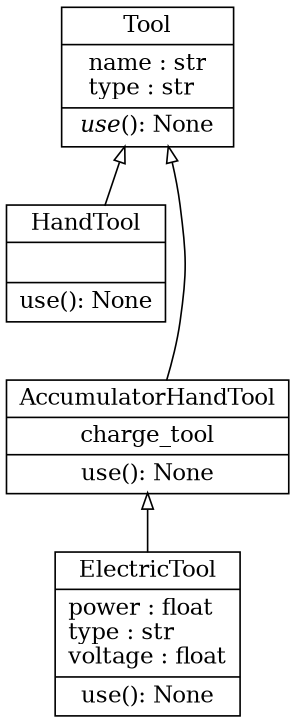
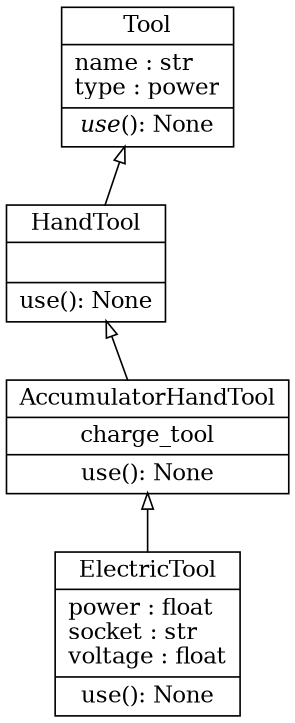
node "Tool": text "type : str" -> "type : power"
edge "AccumulatorHandTool" -> "Tool": now "AccumulatorHandTool" -> "HandTool"
node "ElectricTool": text "type : str" -> "socket : str"
